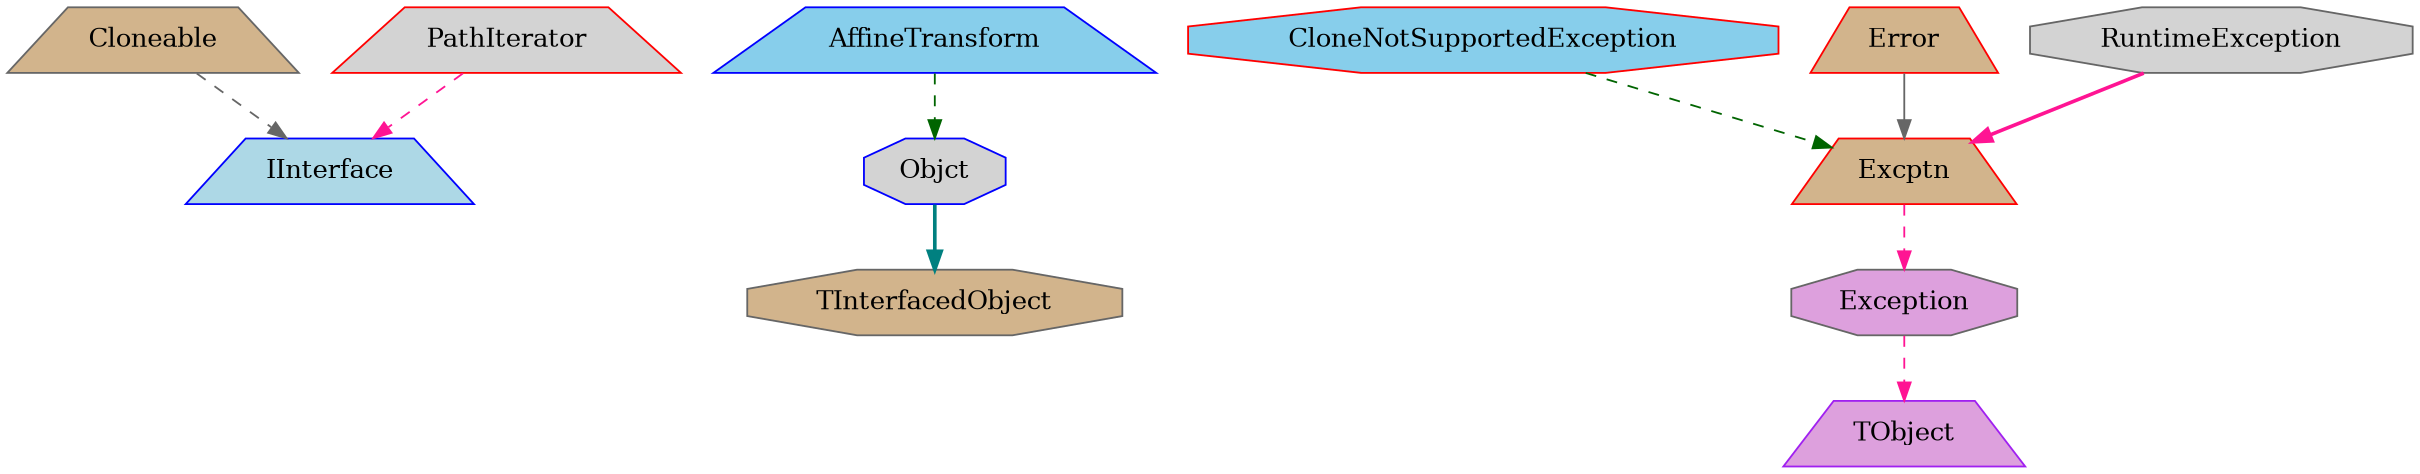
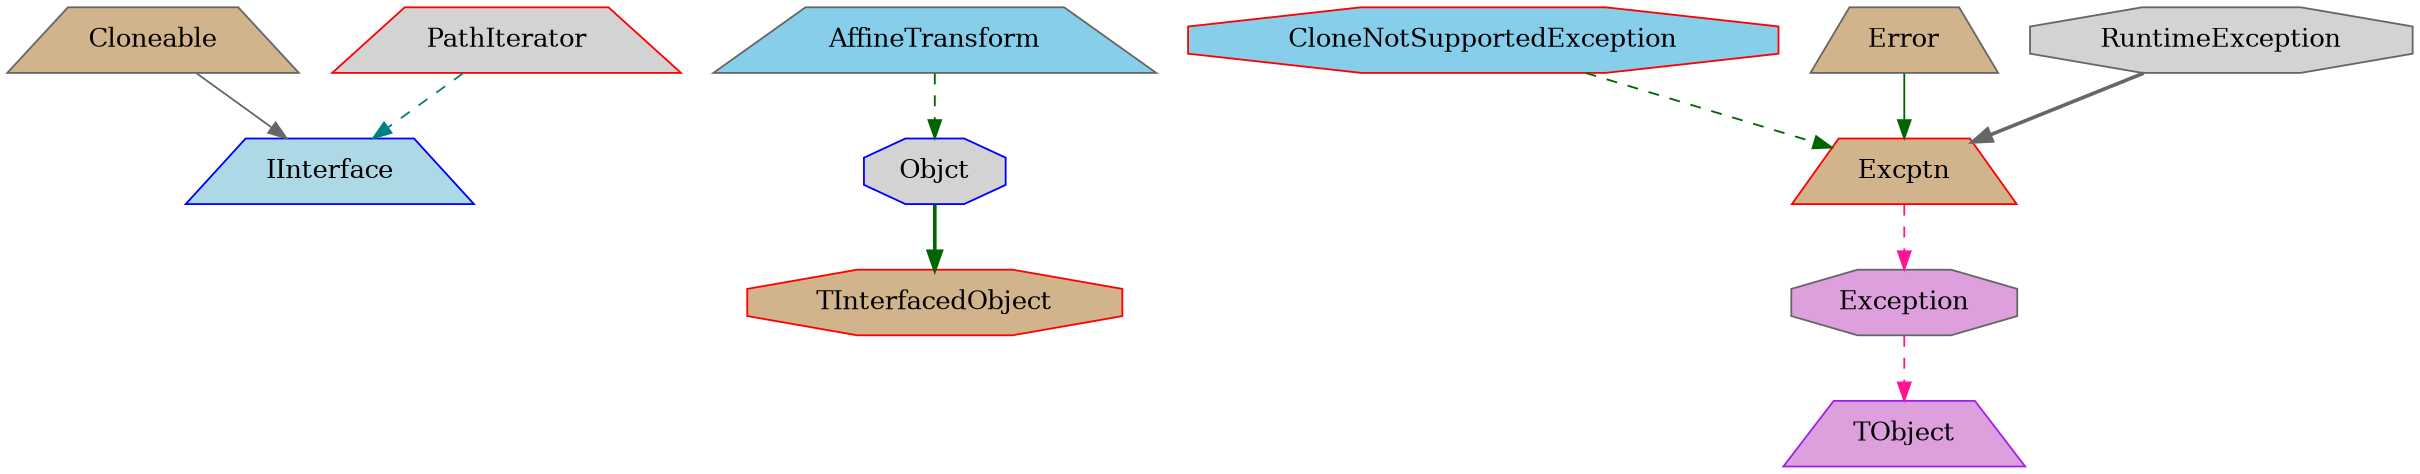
node "AffineTransform": color blue -> gray40
node "Error": color red -> gray40
edge "Error" -> "Excptn": color gray40 -> darkgreen
edge "Cloneable" -> "IInterface": style dashed -> solid
edge "PathIterator" -> "IInterface": color deeppink -> teal
edge "RuntimeException" -> "Excptn": color deeppink -> gray40
edge "Objct" -> "TInterfacedObject": color teal -> darkgreen
node "TInterfacedObject": color gray40 -> red
